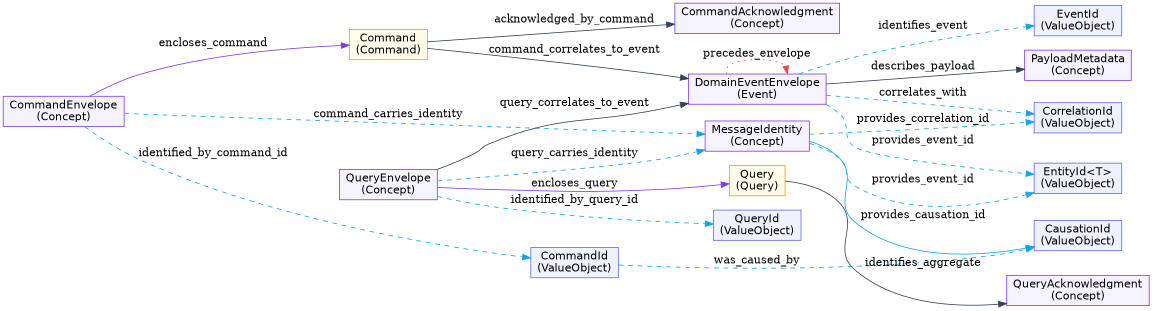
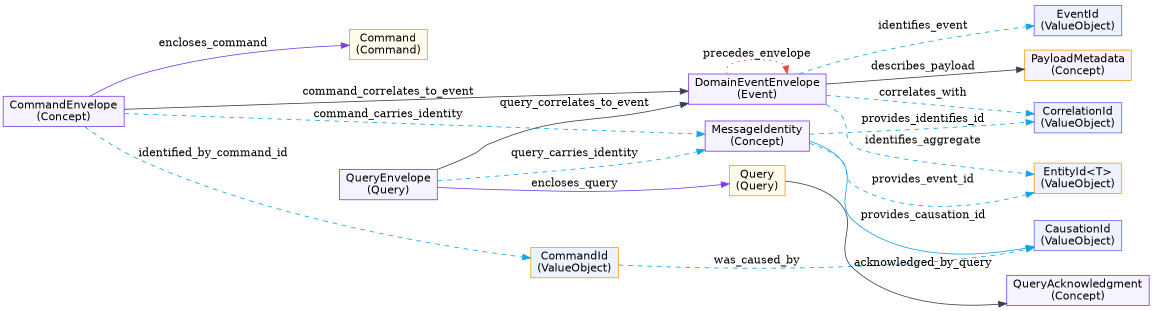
node "CommandAcknowledgment (Concept)": removed
edge "Command (Command)" -> "DomainEventEnvelope (Event)": now "CommandEnvelope (Concept)" -> "DomainEventEnvelope (Event)"
node "PayloadMetadata (Concept)": color #7c3aed -> #f59e0b
edge "MessageIdentity (Concept)" -> "CorrelationId (ValueObject)": label "provides_correlation_id" -> "provides_identifies_id"
edge "DomainEventEnvelope (Event)" -> "EntityId<T> (ValueObject)": label "provides_event_id" -> "identifies_aggregate"
node "EntityId<T> (ValueObject)": color #6366f1 -> #f59e0b
node "QueryEnvelope (Concept)": label "QueryEnvelope (Concept)" -> "QueryEnvelope (Query)"
node "QueryId (ValueObject)": removed
node "CommandId (ValueObject)": color #6366f1 -> #f59e0b
edge "Query (Query)" -> "QueryAcknowledgment (Concept)": label "identifies_aggregate" -> "acknowledged_by_query"
